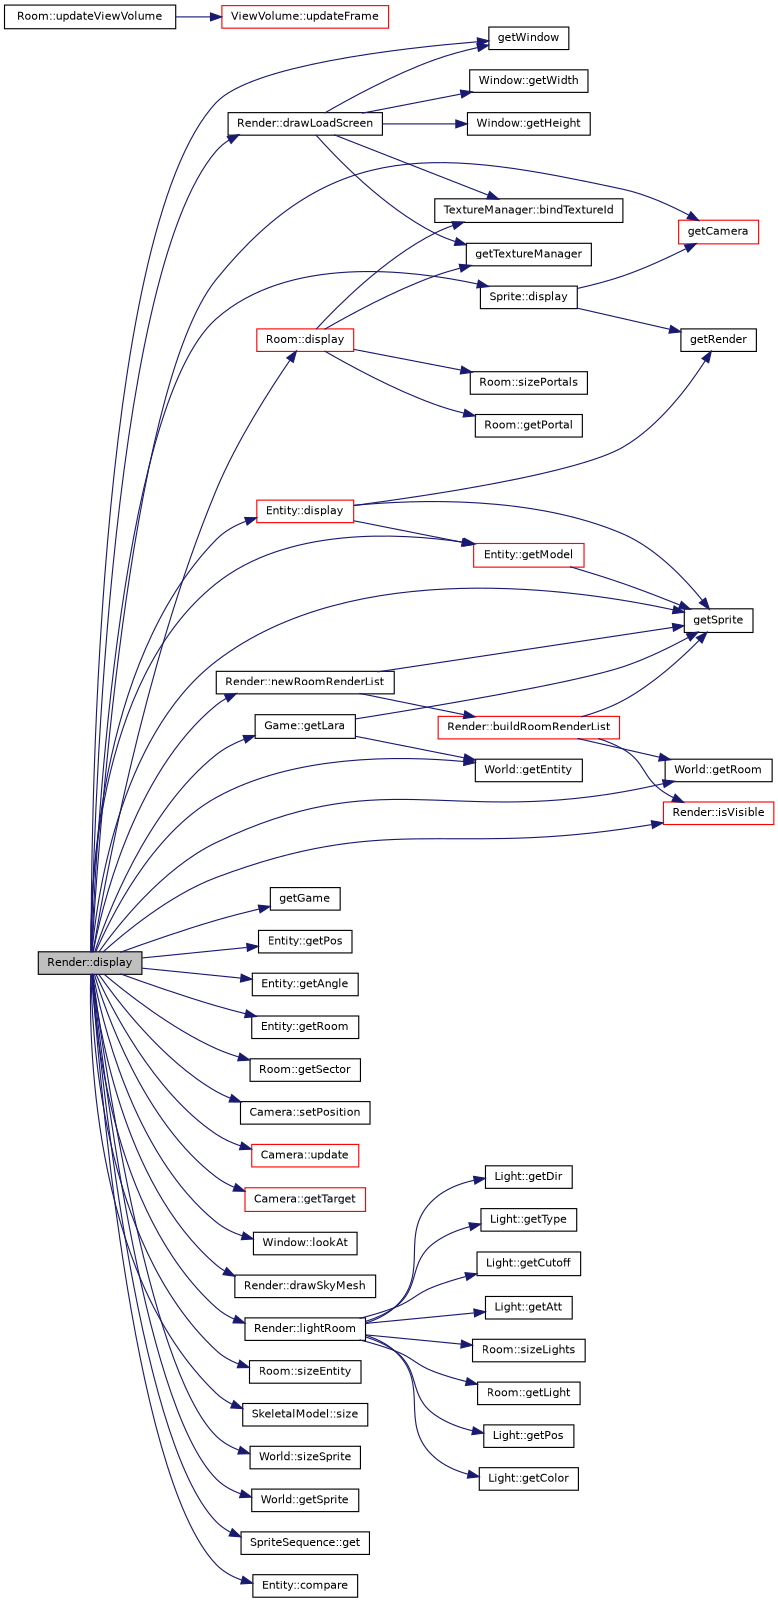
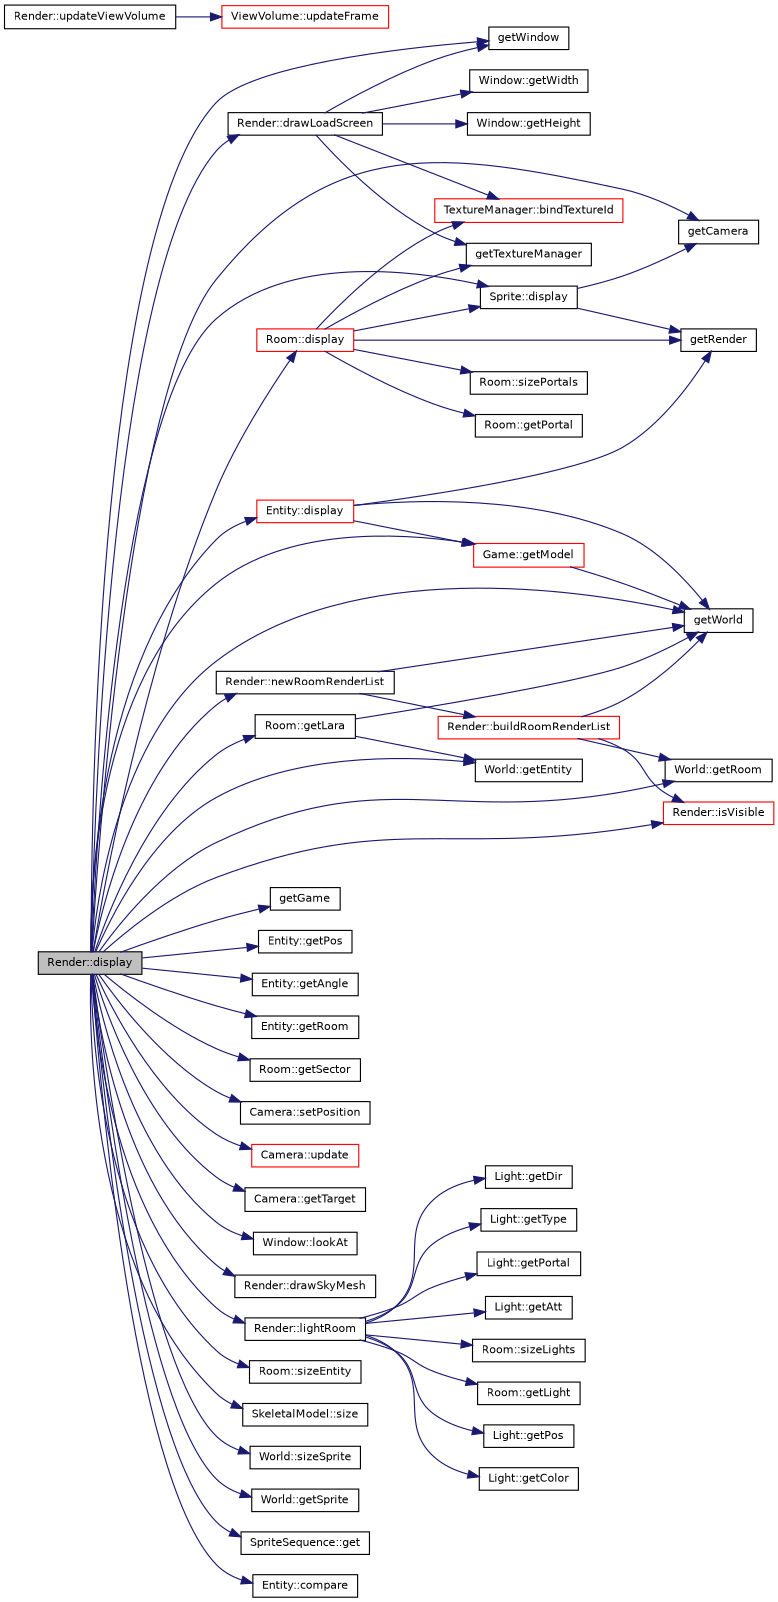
node "Room::updateViewVolume": label "Room::updateViewVolume" -> "Render::updateViewVolume"
node "TextureManager::bindTextureId": color black -> red
node "getCamera": color red -> black
edge "Room::display" -> "Sprite::display": added
edge "Room::display" -> "getRender": added
node "Entity::getModel": label "Entity::getModel" -> "Game::getModel"
node "getSprite": label "getSprite" -> "getWorld"
node "Game::getLara": label "Game::getLara" -> "Room::getLara"
node "Camera::getTarget": color red -> black
node "Light::getCutoff": label "Light::getCutoff" -> "Light::getPortal"
